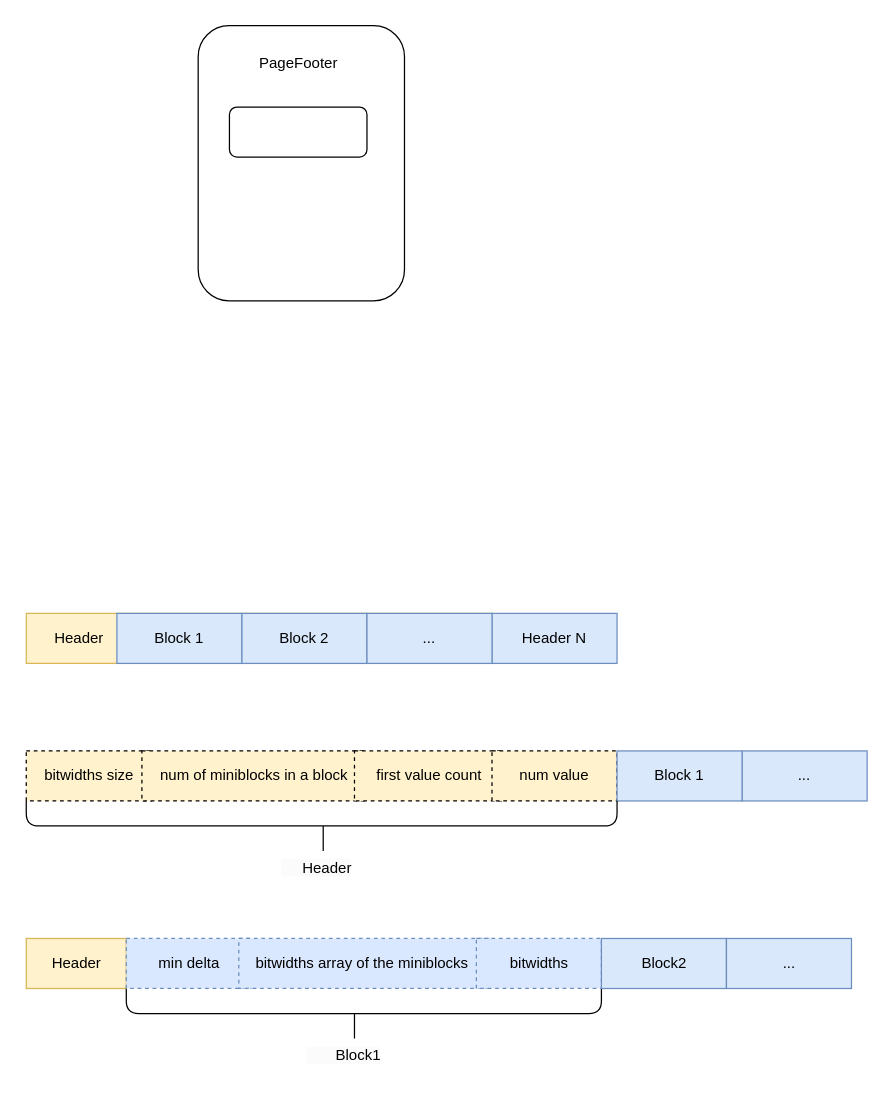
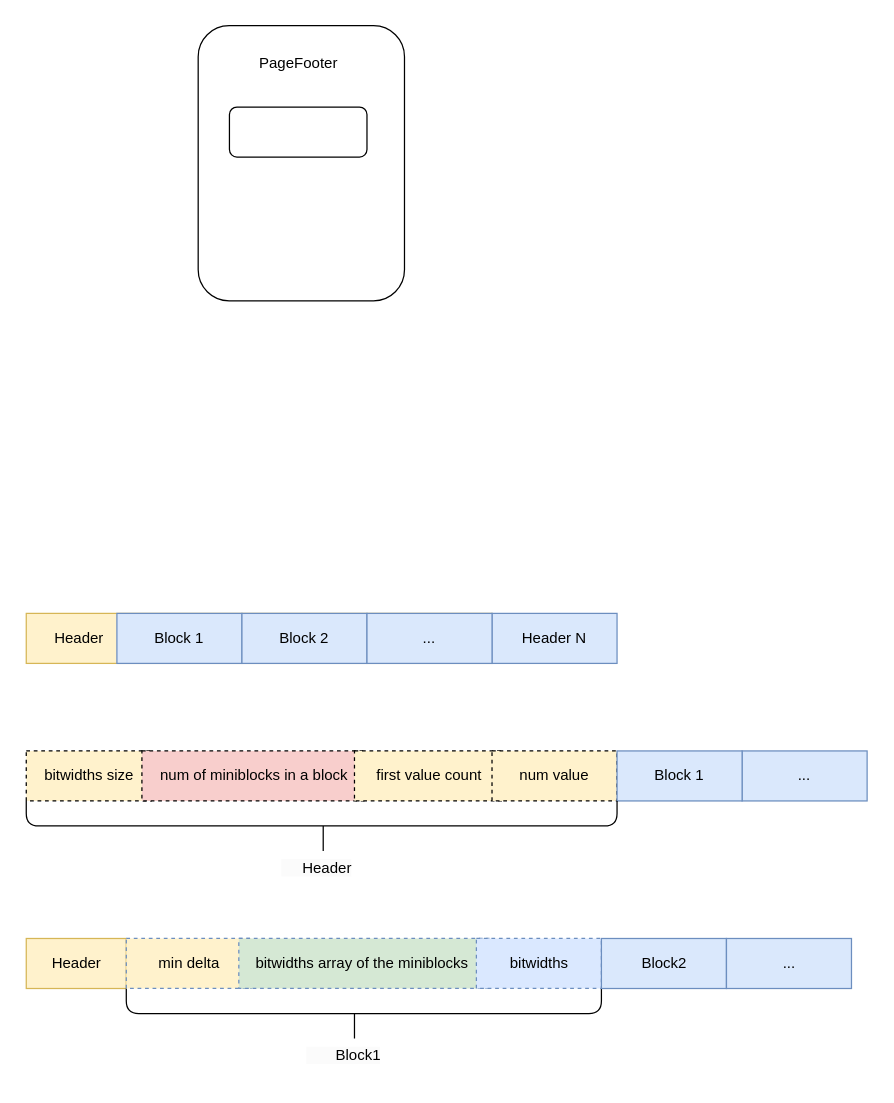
node "num of miniblocks in a block": fillcolor #fff2cc -> #f8cecc
node "min delta": fillcolor #dae8ff -> #fff2cc
node "bitwidths array of the miniblocks": fillcolor #dae8ff -> #d5e8d4
